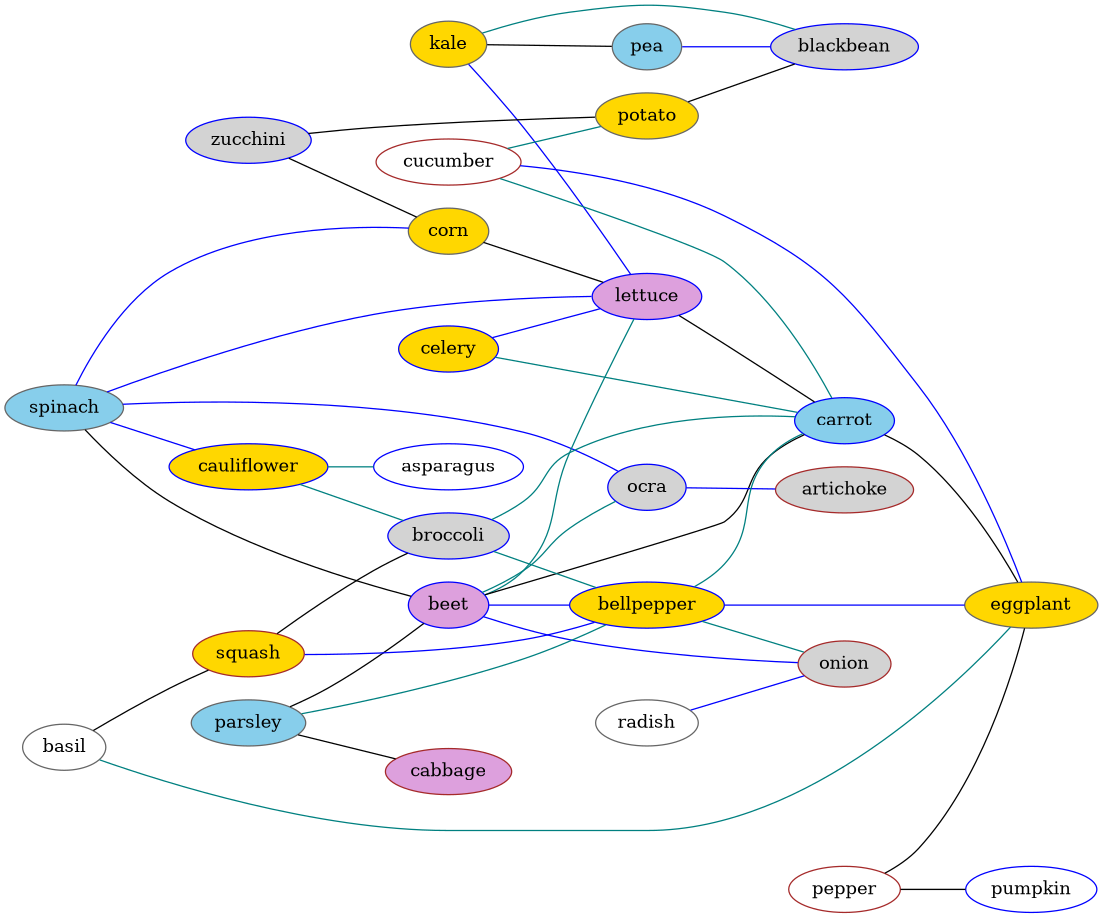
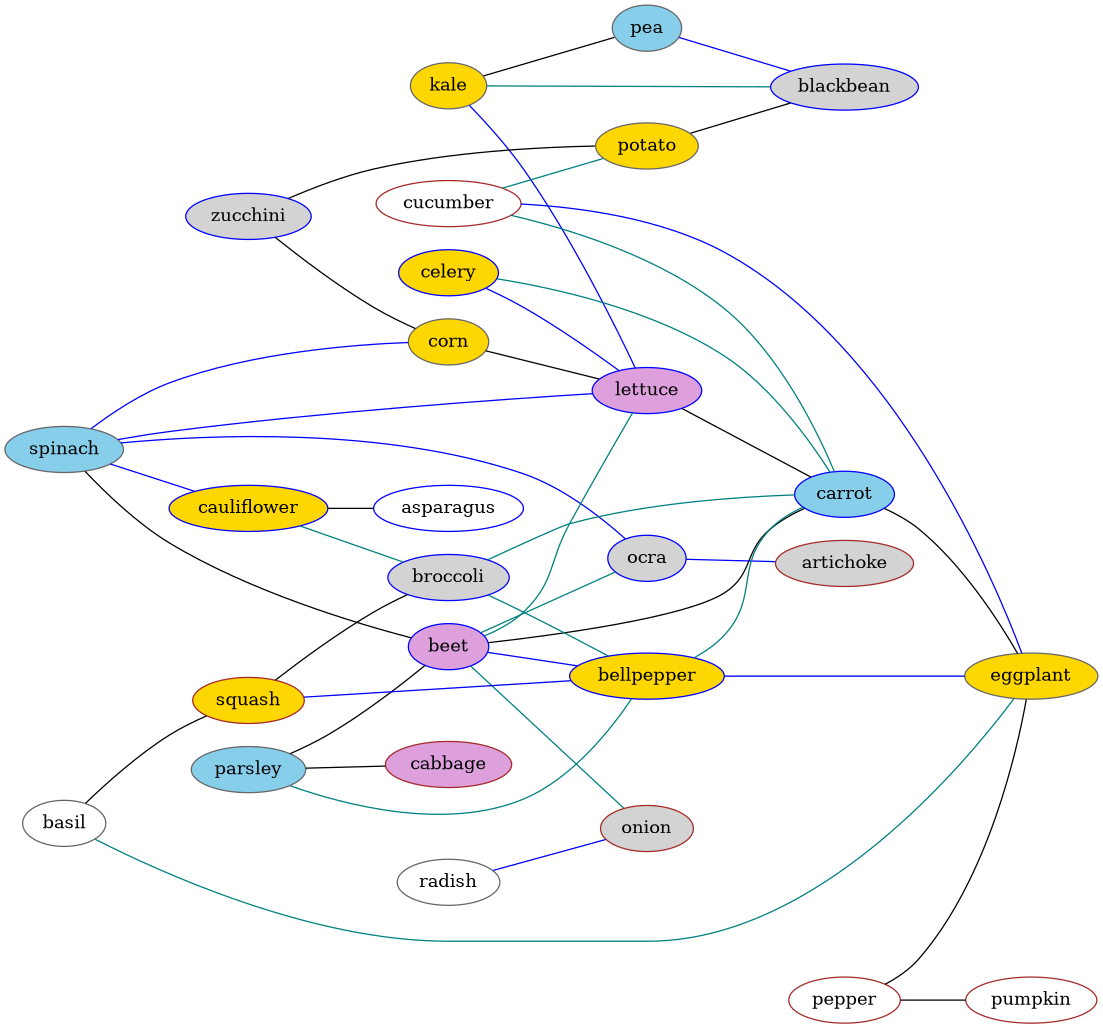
edge "cauliflower" -- "asparagus": color teal -> black
edge "bellpepper" -- "onion": removed
edge "beet" -- "onion": color blue -> teal
node "pumpkin": color blue -> brown
